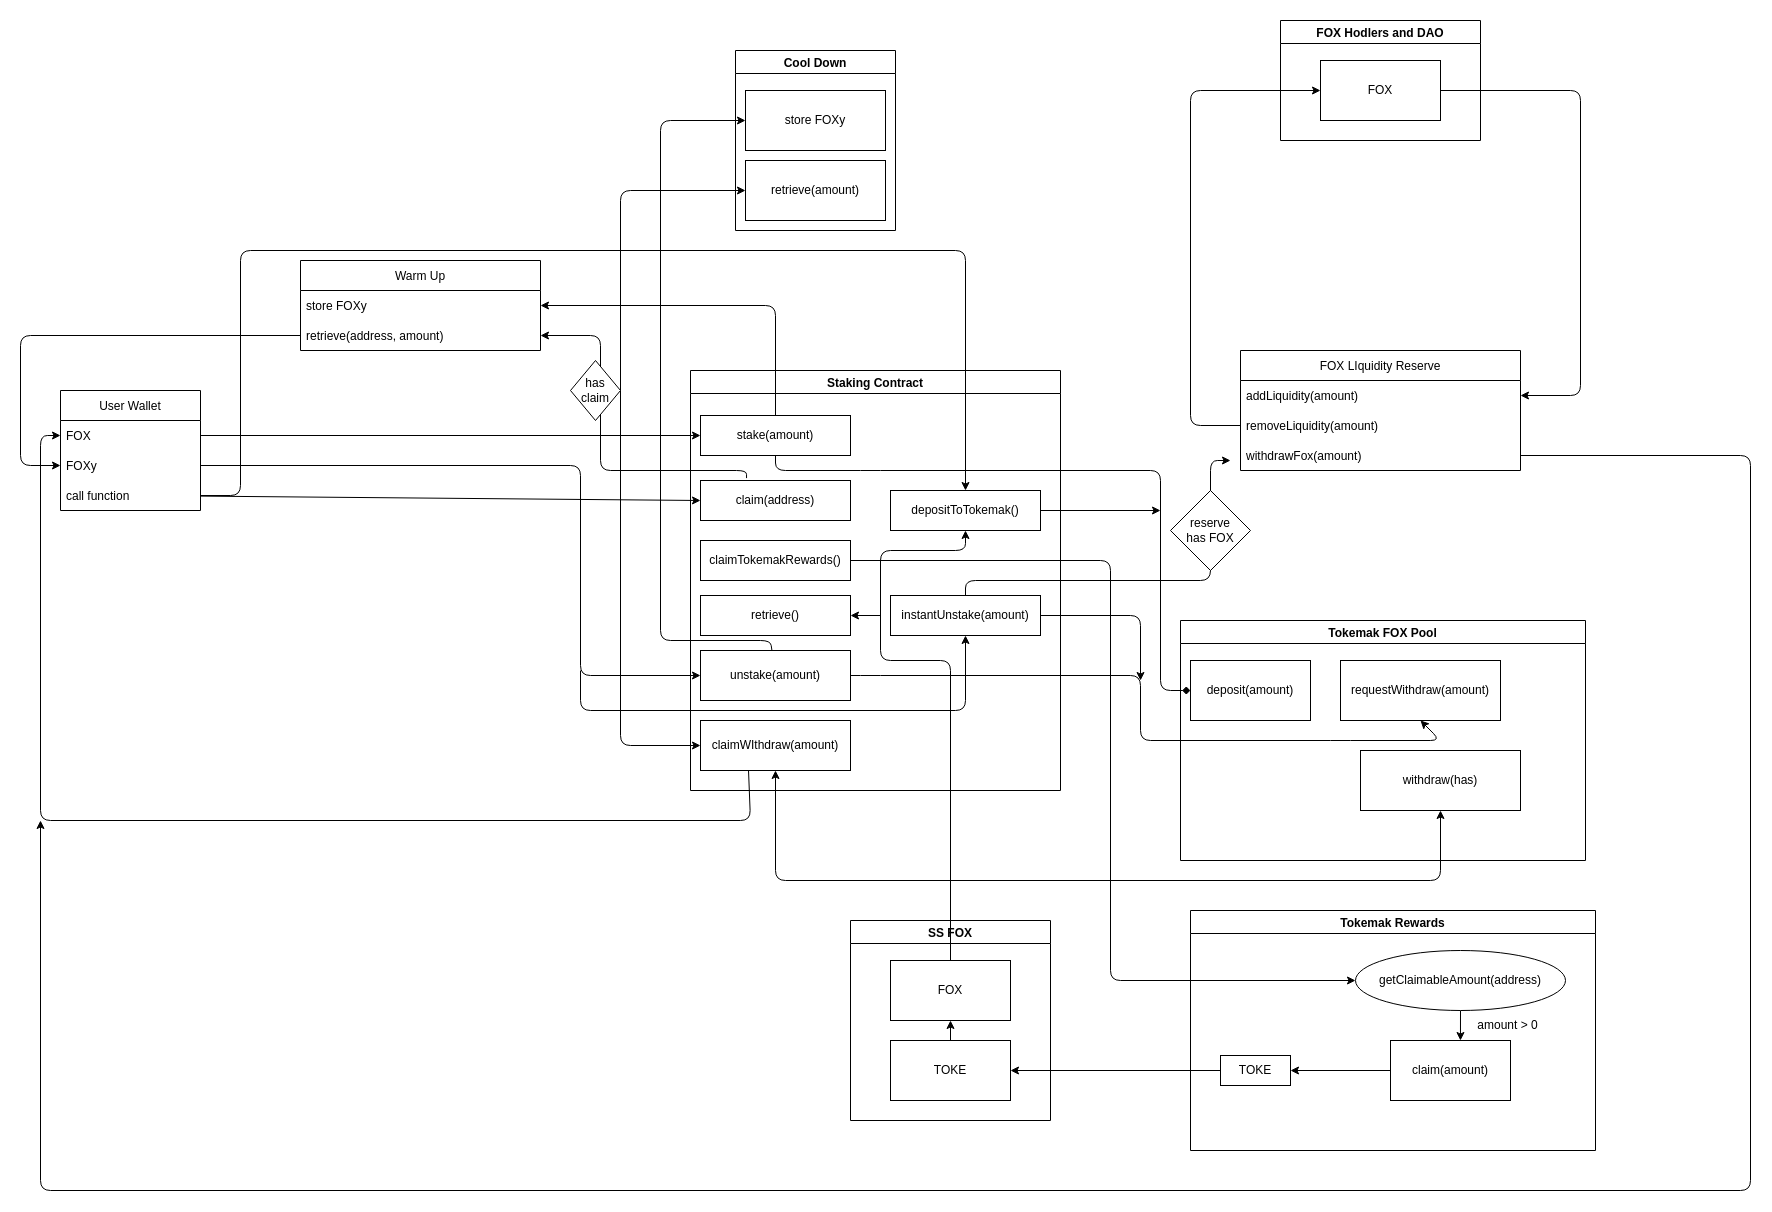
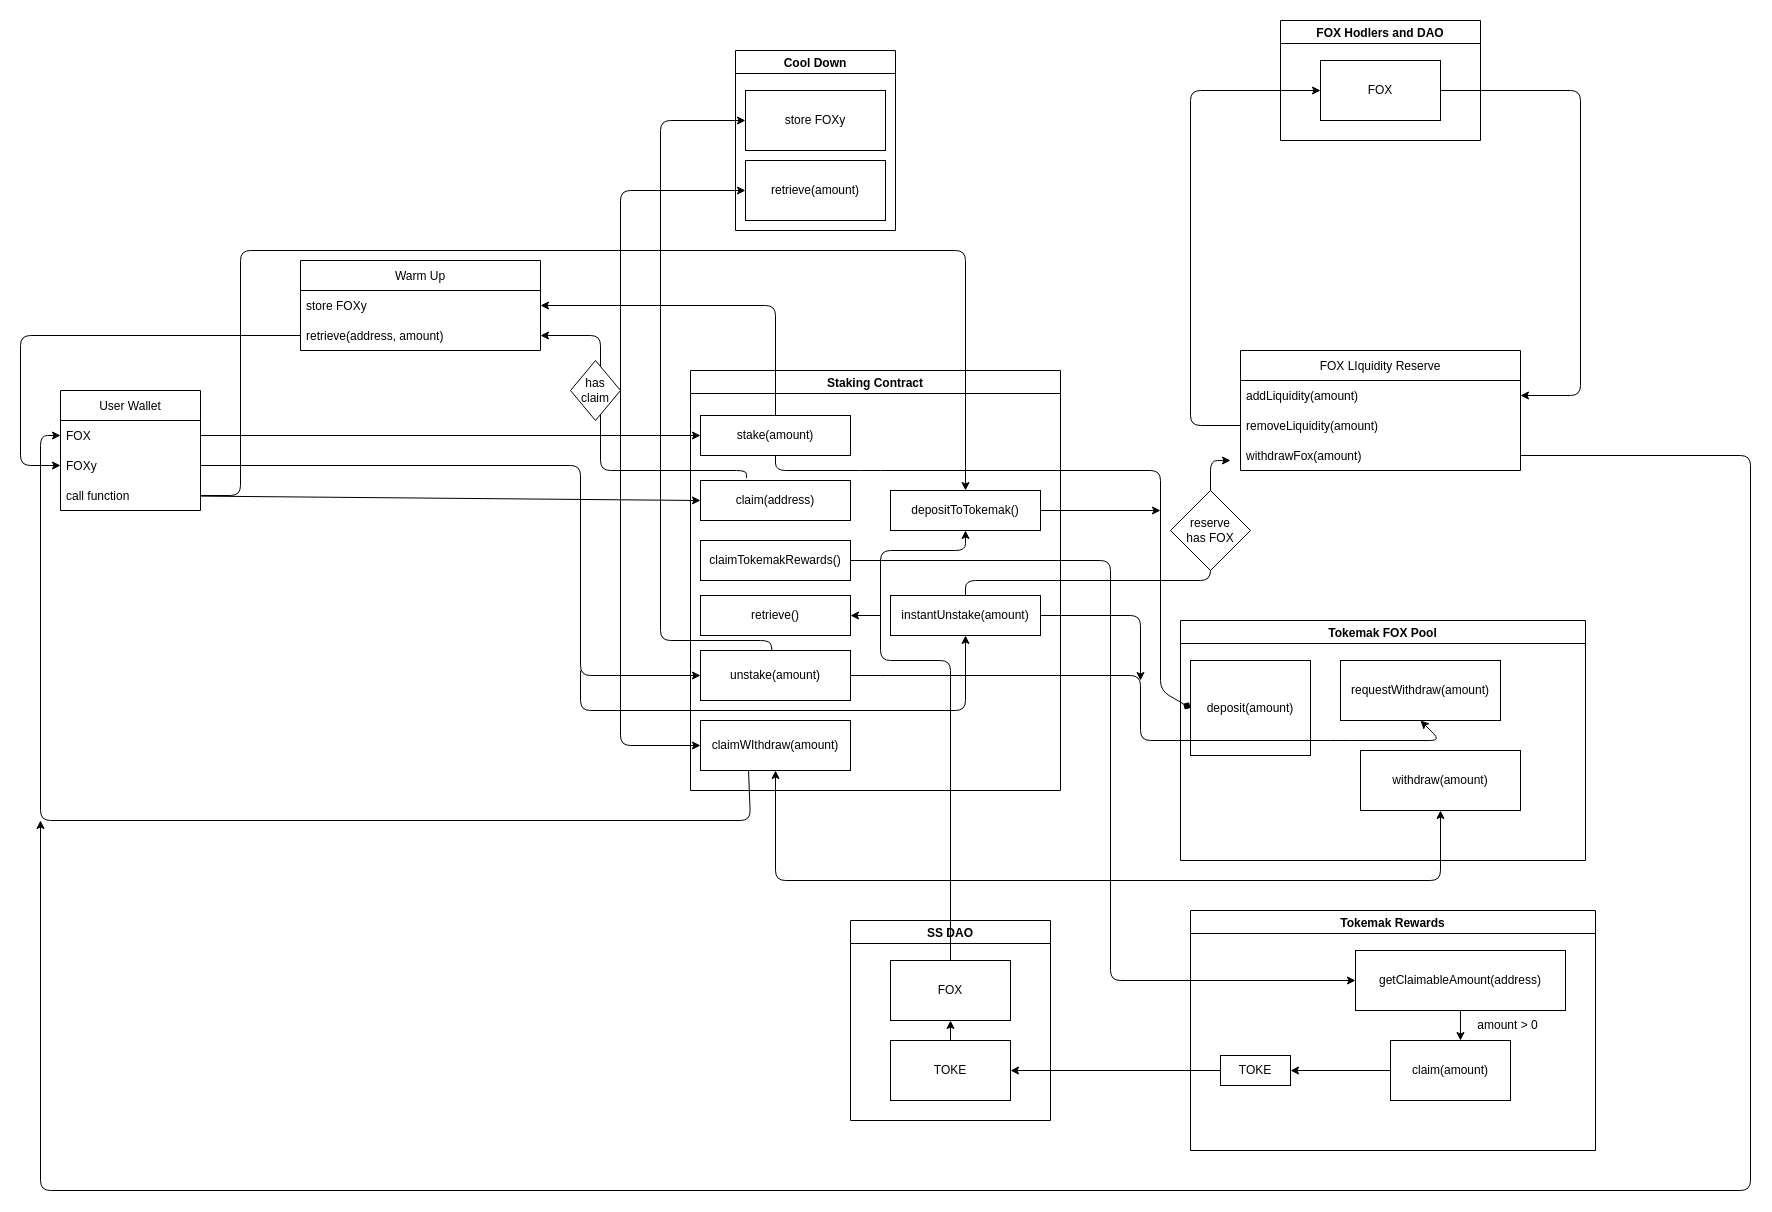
node "deposit(amount)": size 120x60 -> 120x95
node "withdraw(has)": label "withdraw(has)" -> "withdraw(amount)"
node "SS FOX": label "SS FOX" -> "SS DAO"
node "getClaimableAmount(address)": shape ellipse -> rectangle
